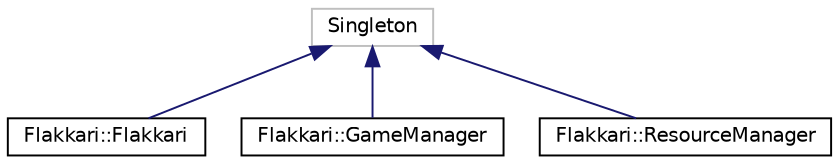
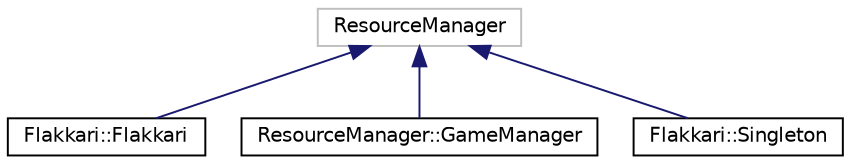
node "Singleton": label "Singleton" -> "ResourceManager"
node "Flakkari::GameManager": label "Flakkari::GameManager" -> "ResourceManager::GameManager"
node "Flakkari::ResourceManager": label "Flakkari::ResourceManager" -> "Flakkari::Singleton"
